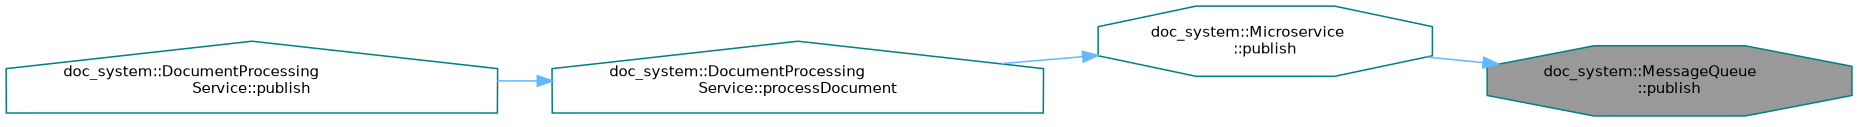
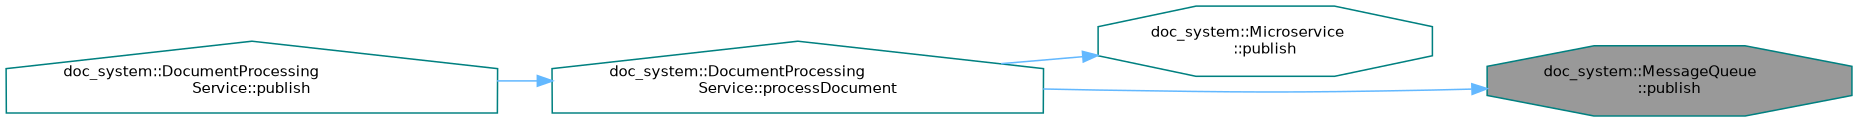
edge "doc_system::Microservice ::publish" -> "doc_system::MessageQueue ::publish": now "doc_system::DocumentProcessing Service::processDocument" -> "doc_system::MessageQueue ::publish"
